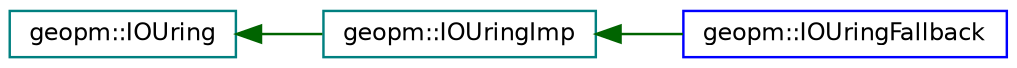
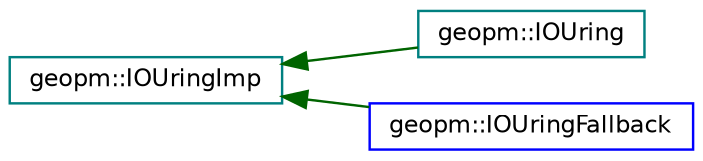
edge "geopm::IOUringImp" -> "geopm::IOUring": reversed
